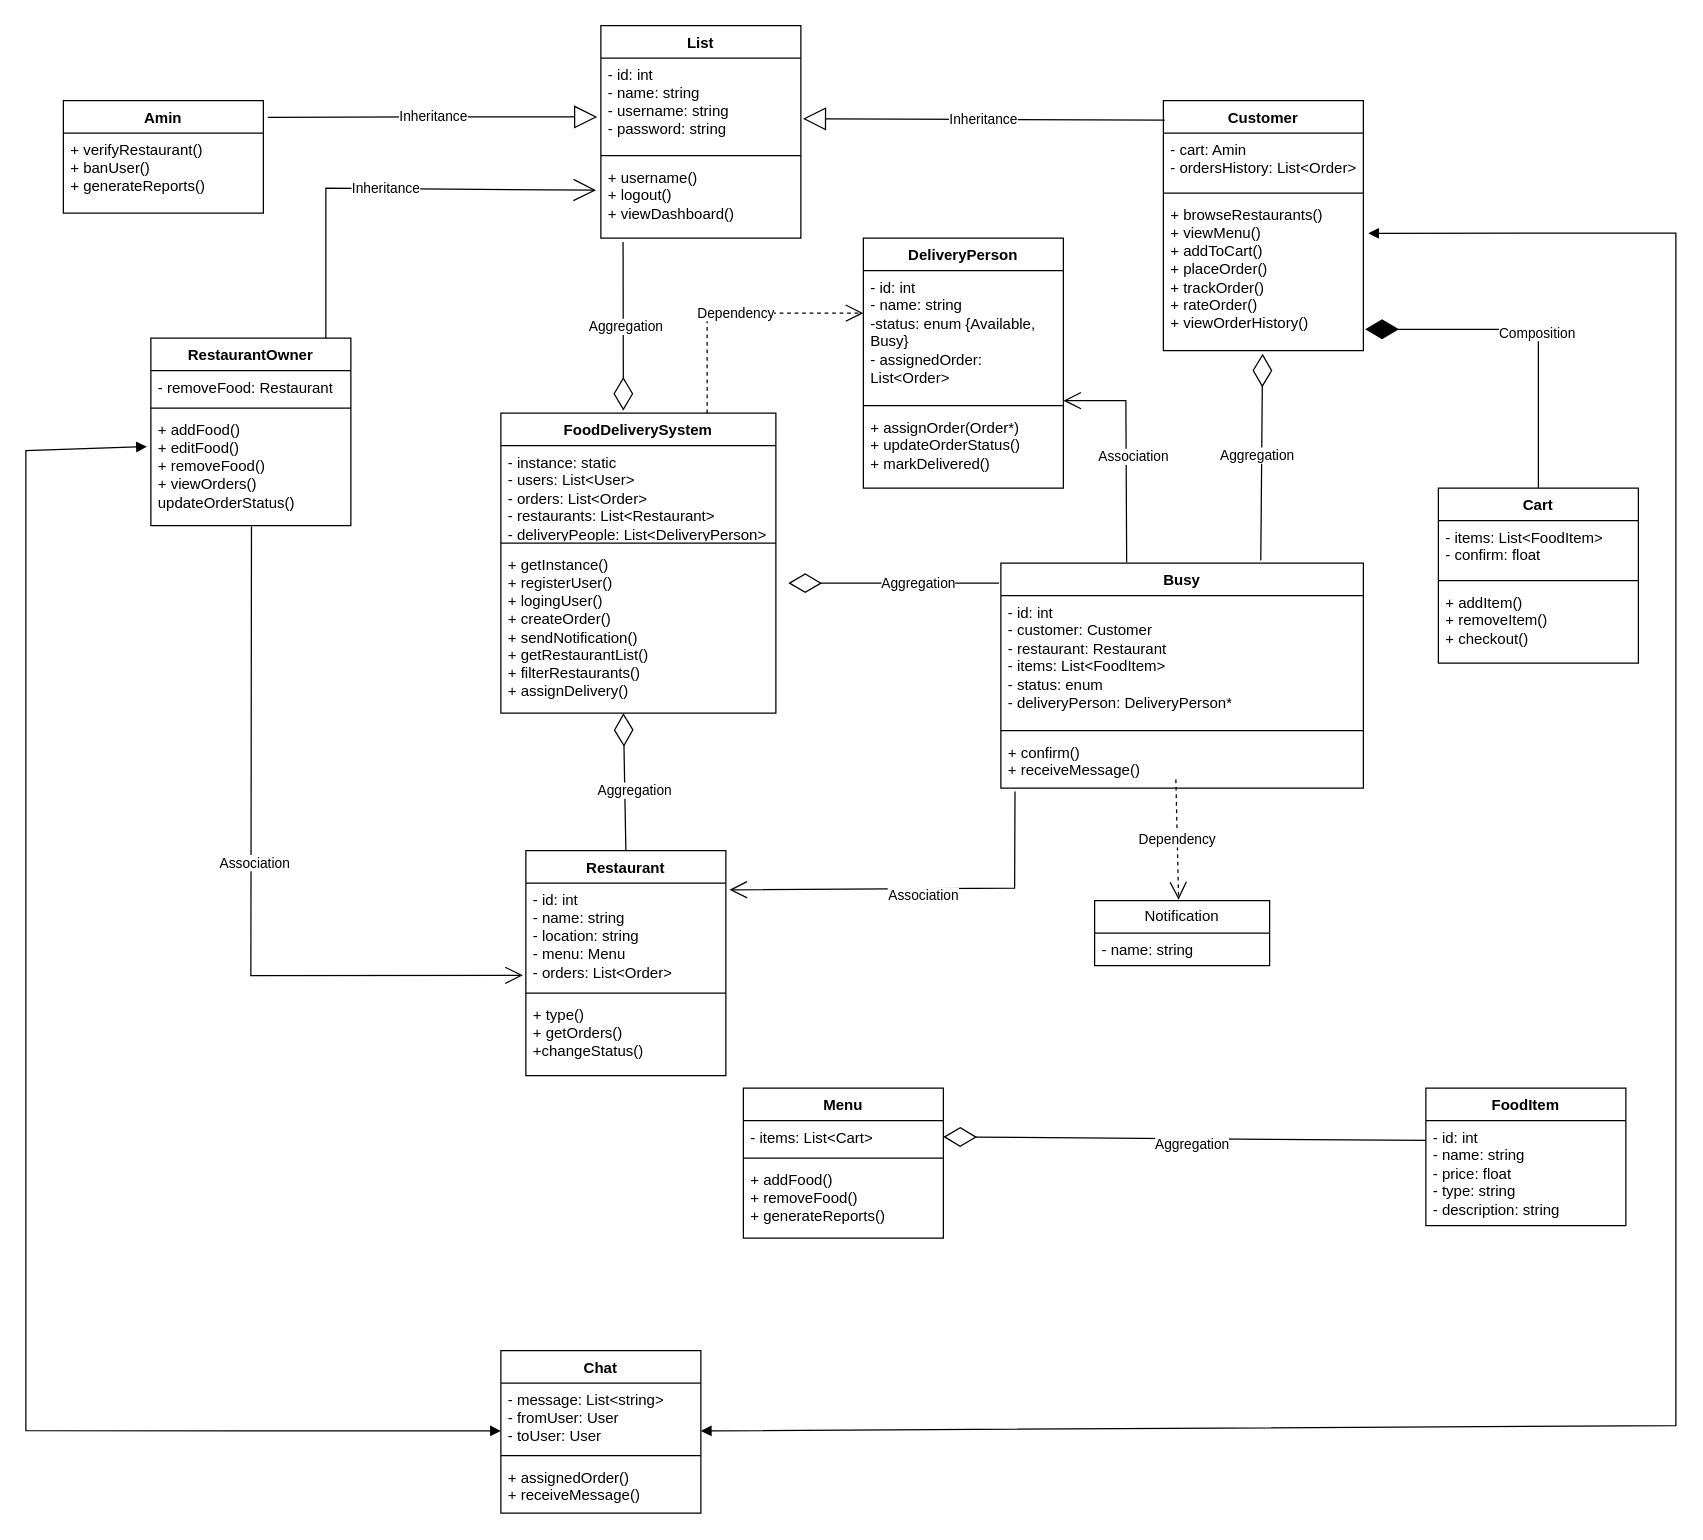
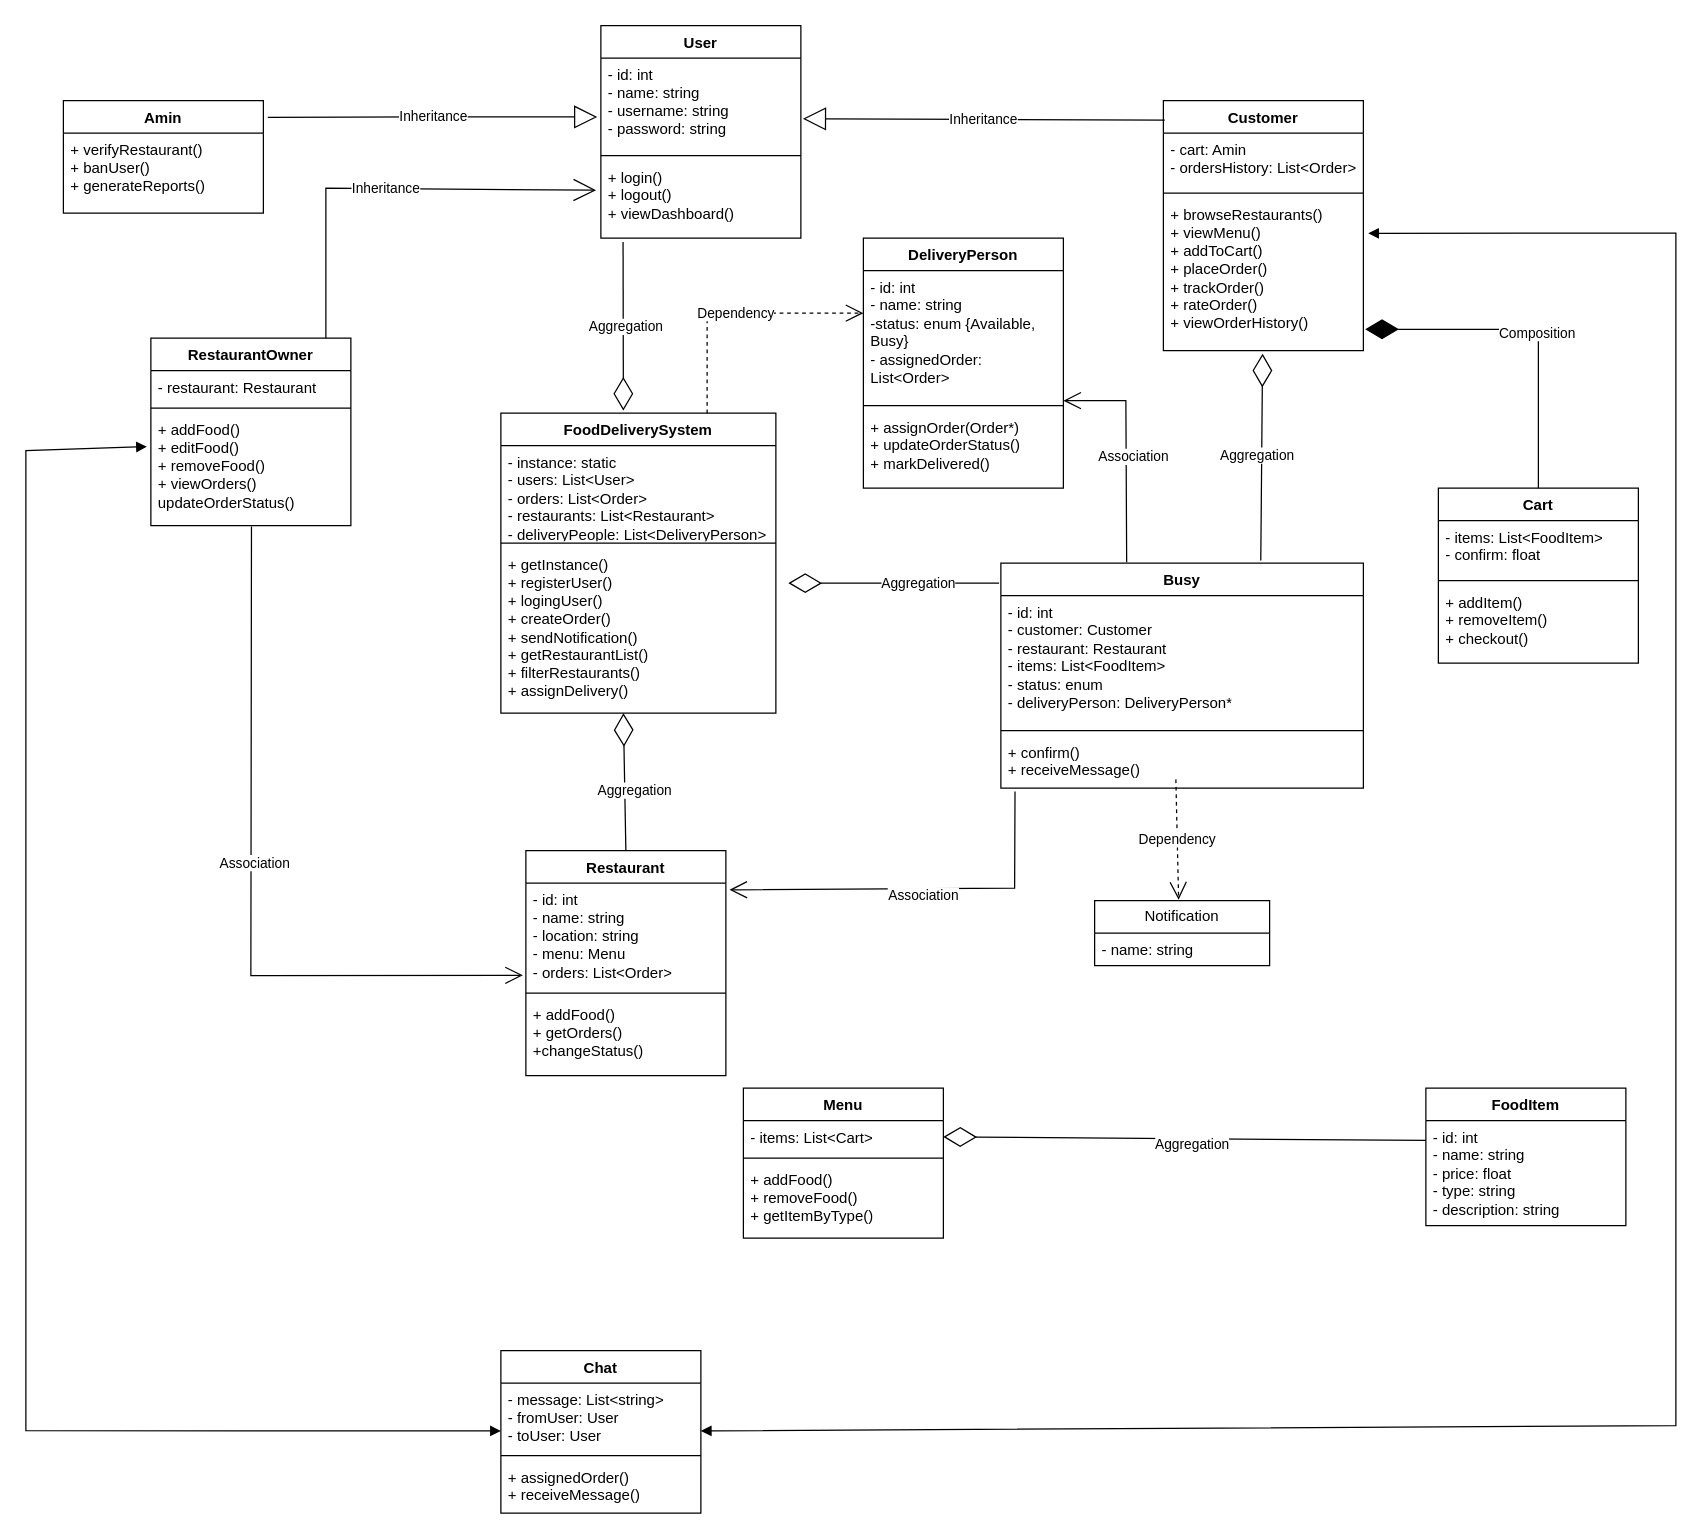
node "List": label "List" -> "User"
node "+ username() + logout() + viewDashboard()": label "+ username() + logout() + viewDashboard()" -> "+ login() + logout() + viewDashboard()"
node "- removeFood: Restaurant": label "- removeFood: Restaurant" -> "- restaurant: Restaurant"
node "+ type() + getOrders() +changeStatus()": label "+ type() + getOrders() +changeStatus()" -> "+ addFood() + getOrders() +changeStatus()"
node "+ addFood() + removeFood() + generateReports()": label "+ addFood() + removeFood() + generateReports()" -> "+ addFood() + removeFood() + getItemByType()"
